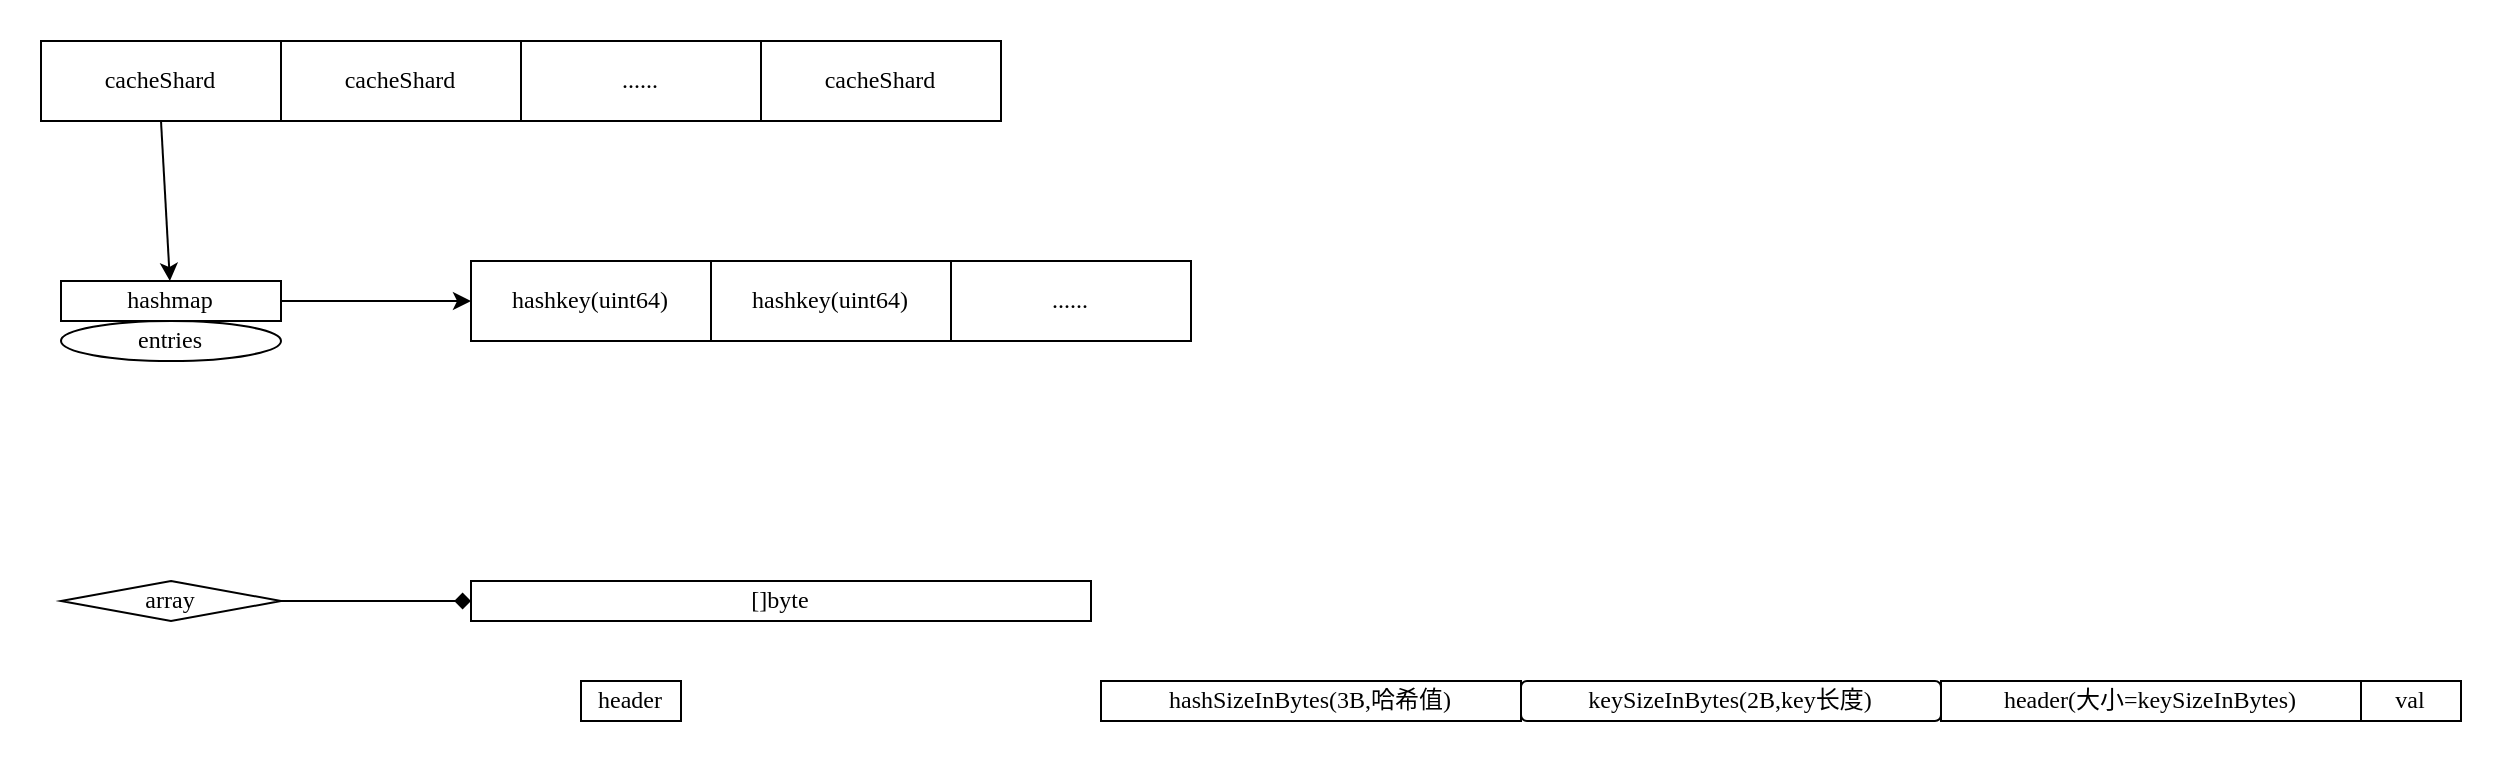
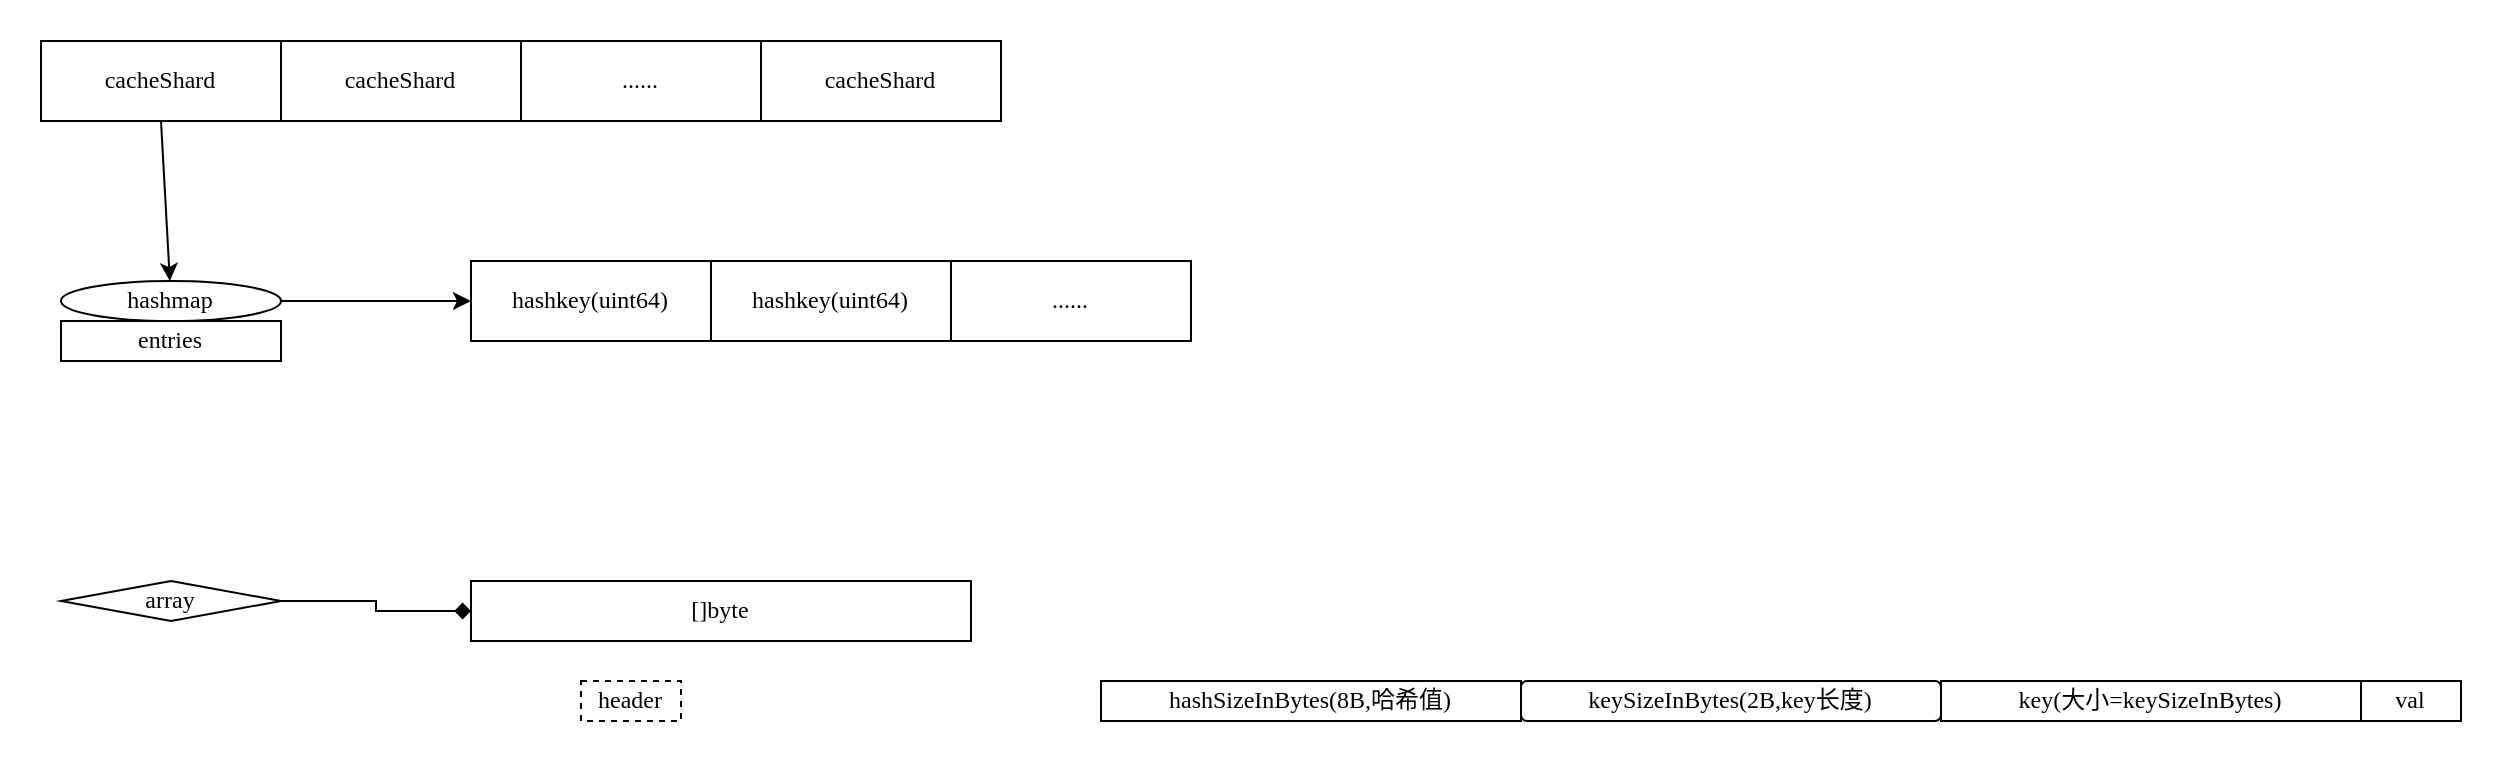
node "hashmap": shape rectangle -> ellipse
node "entries": shape ellipse -> rectangle
node "[]byte": size 620x40 -> 500x60
node "header": style solid -> dashed
node "hashSizeInBytes(3B,哈希值)": label "hashSizeInBytes(3B,哈希值)" -> "hashSizeInBytes(8B,哈希值)"
node "header(大小=keySizeInBytes)": label "header(大小=keySizeInBytes)" -> "key(大小=keySizeInBytes)"
